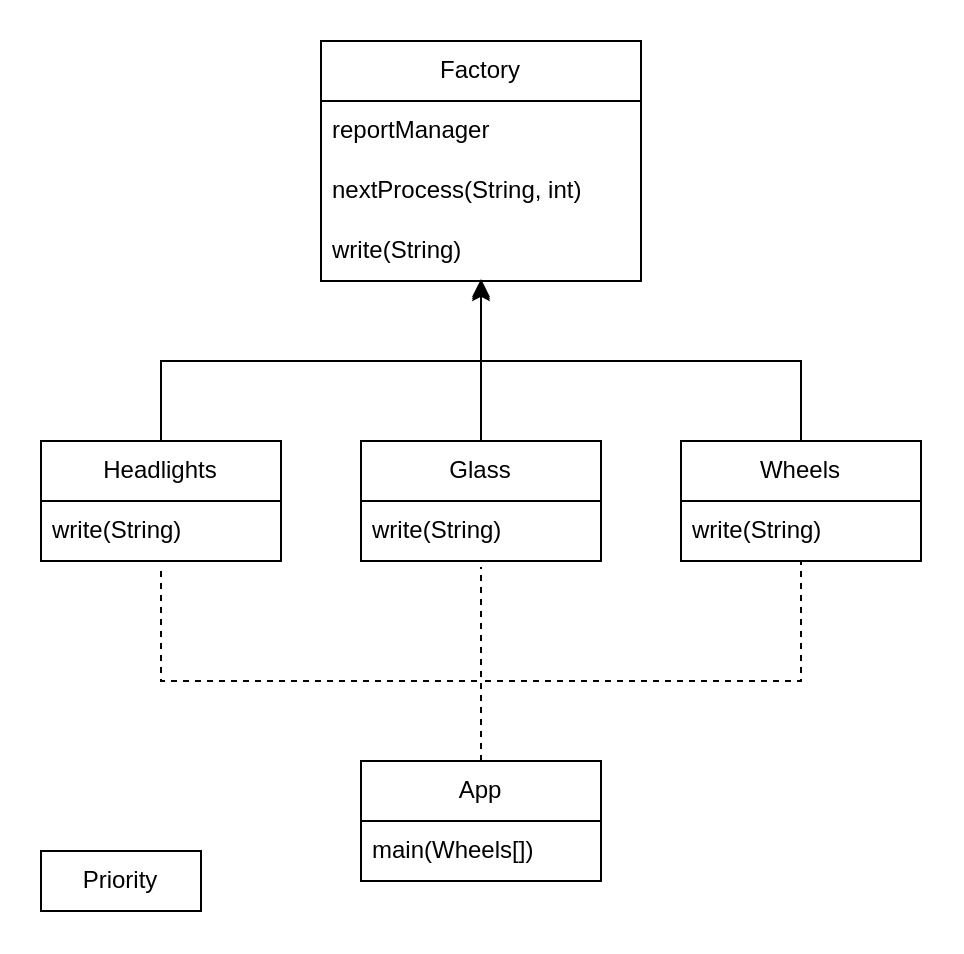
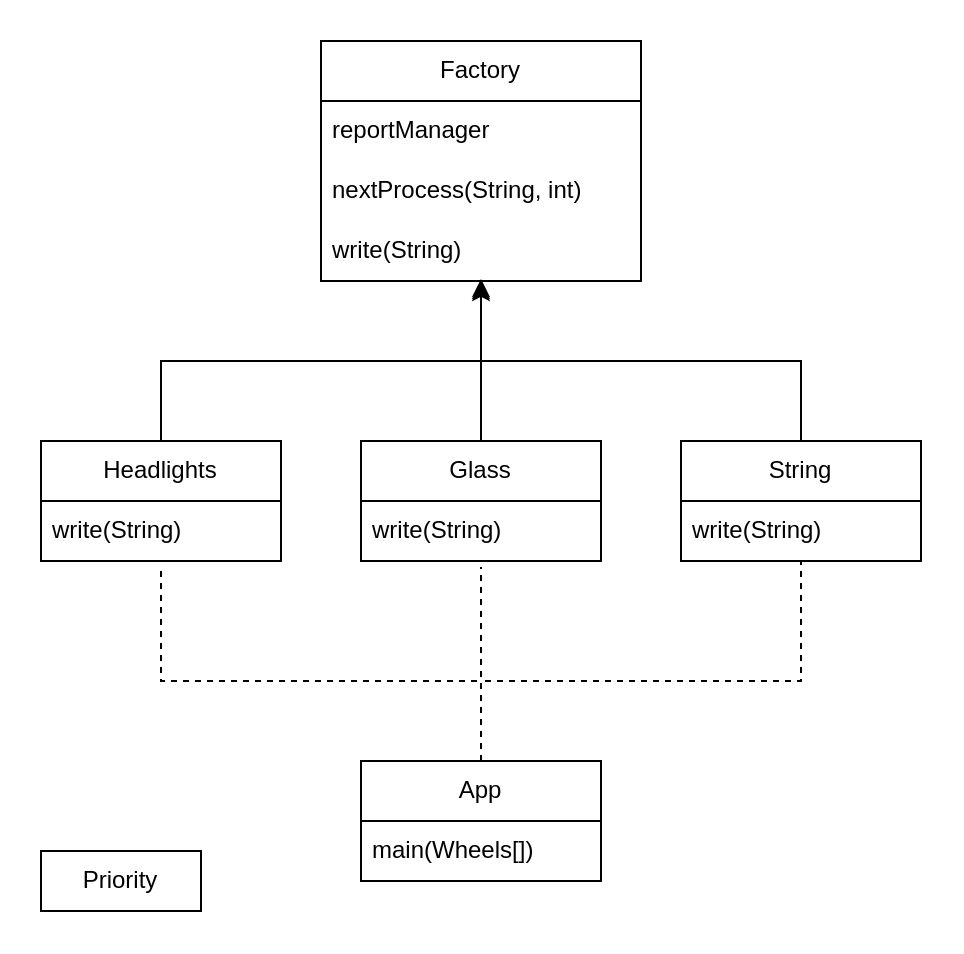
node "Wheels": label "Wheels" -> "String"
